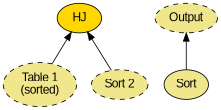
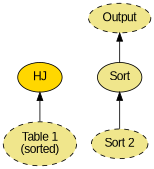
edge "Sort 2" -> "HJ": now "Sort 2" -> "Sort"
